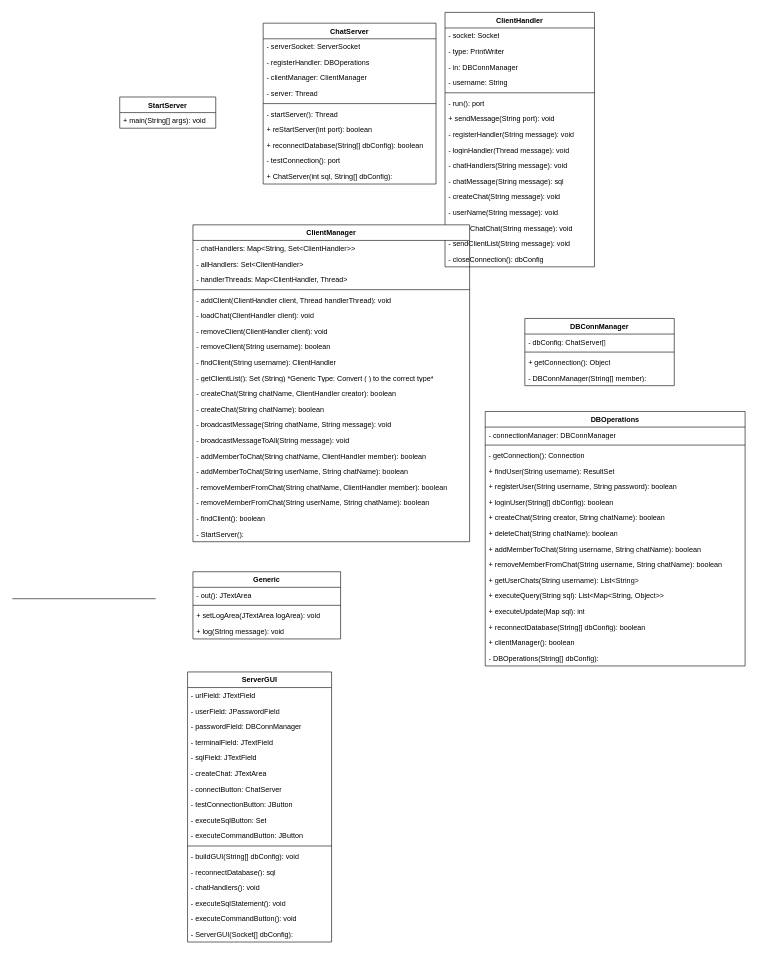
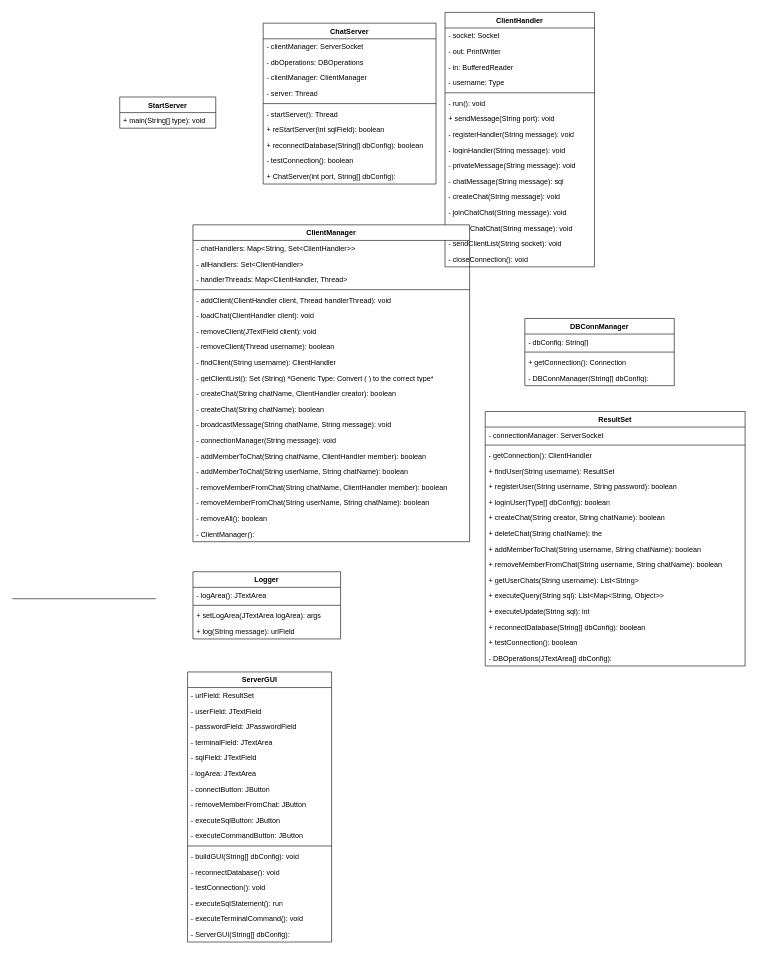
node "- serverSocket: ServerSocket": label "- serverSocket: ServerSocket" -> "- clientManager: ServerSocket"
node "- type: PrintWriter": label "- type: PrintWriter" -> "- out: PrintWriter"
node "- registerHandler: DBOperations": label "- registerHandler: DBOperations" -> "- dbOperations: DBOperations"
node "- in: DBConnManager": label "- in: DBConnManager" -> "- in: BufferedReader"
node "- username: String": label "- username: String" -> "- username: Type"
node "- run(): port": label "- run(): port" -> "- run(): void"
node "+ main(String[] args): void": label "+ main(String[] args): void" -> "+ main(String[] type): void"
node "+ reStartServer(int port): boolean": label "+ reStartServer(int port): boolean" -> "+ reStartServer(int sqlField): boolean"
node "- loginHandler(Thread message): void": label "- loginHandler(Thread message): void" -> "- loginHandler(String message): void"
node "- testConnection(): port": label "- testConnection(): port" -> "- testConnection(): boolean"
node "- chatHandlers(String message): void": label "- chatHandlers(String message): void" -> "- privateMessage(String message): void"
node "+ ChatServer(int sql, String[] dbConfig):": label "+ ChatServer(int sql, String[] dbConfig):" -> "+ ChatServer(int port, String[] dbConfig):"
node "- userName(String message): void": label "- userName(String message): void" -> "- joinChatChat(String message): void"
node "- sendClientList(String message): void": label "- sendClientList(String message): void" -> "- sendClientList(String socket): void"
node "- closeConnection(): dbConfig": label "- closeConnection(): dbConfig" -> "- closeConnection(): void"
node "- removeClient(ClientHandler client): void": label "- removeClient(ClientHandler client): void" -> "- removeClient(JTextField client): void"
node "- dbConfig: ChatServer[]": label "- dbConfig: ChatServer[]" -> "- dbConfig: String[]"
node "- removeClient(String username): boolean": label "- removeClient(String username): boolean" -> "- removeClient(Thread username): boolean"
node "+ getConnection(): Object": label "+ getConnection(): Object" -> "+ getConnection(): Connection"
node "- DBConnManager(String[] member):": label "- DBConnManager(String[] member):" -> "- DBConnManager(String[] dbConfig):"
node "DBOperations": label "DBOperations" -> "ResultSet"
node "- connectionManager: DBConnManager": label "- connectionManager: DBConnManager" -> "- connectionManager: ServerSocket"
node "- broadcastMessageToAll(String message): void": label "- broadcastMessageToAll(String message): void" -> "- connectionManager(String message): void"
node "- getConnection(): Connection": label "- getConnection(): Connection" -> "- getConnection(): ClientHandler"
node "+ loginUser(String[] dbConfig): boolean": label "+ loginUser(String[] dbConfig): boolean" -> "+ loginUser(Type[] dbConfig): boolean"
node "- findClient(): boolean": label "- findClient(): boolean" -> "- removeAll(): boolean"
node "- StartServer():": label "- StartServer():" -> "- ClientManager():"
node "+ deleteChat(String chatName): boolean": label "+ deleteChat(String chatName): boolean" -> "+ deleteChat(String chatName): the"
node "Generic": label "Generic" -> "Logger"
node "- out(): JTextArea": label "- out(): JTextArea" -> "- logArea(): JTextArea"
node "+ executeUpdate(Map sql): int": label "+ executeUpdate(Map sql): int" -> "+ executeUpdate(String sql): int"
node "+ setLogArea(JTextArea logArea): void": label "+ setLogArea(JTextArea logArea): void" -> "+ setLogArea(JTextArea logArea): args"
node "+ log(String message): void": label "+ log(String message): void" -> "+ log(String message): urlField"
node "+ clientManager(): boolean": label "+ clientManager(): boolean" -> "+ testConnection(): boolean"
node "- DBOperations(String[] dbConfig):": label "- DBOperations(String[] dbConfig):" -> "- DBOperations(JTextArea[] dbConfig):"
node "- urlField: JTextField": label "- urlField: JTextField" -> "- urlField: ResultSet"
node "- userField: JPasswordField": label "- userField: JPasswordField" -> "- userField: JTextField"
node "- passwordField: DBConnManager": label "- passwordField: DBConnManager" -> "- passwordField: JPasswordField"
node "- terminalField: JTextField": label "- terminalField: JTextField" -> "- terminalField: JTextArea"
node "- createChat: JTextArea": label "- createChat: JTextArea" -> "- logArea: JTextArea"
node "- connectButton: ChatServer": label "- connectButton: ChatServer" -> "- connectButton: JButton"
node "- testConnectionButton: JButton": label "- testConnectionButton: JButton" -> "- removeMemberFromChat: JButton"
node "- executeSqlButton: Set": label "- executeSqlButton: Set" -> "- executeSqlButton: JButton"
node "- reconnectDatabase(): sql": label "- reconnectDatabase(): sql" -> "- reconnectDatabase(): void"
node "- chatHandlers(): void": label "- chatHandlers(): void" -> "- testConnection(): void"
node "- executeSqlStatement(): void": label "- executeSqlStatement(): void" -> "- executeSqlStatement(): run"
node "- executeCommandButton(): void": label "- executeCommandButton(): void" -> "- executeTerminalCommand(): void"
node "- ServerGUI(Socket[] dbConfig):": label "- ServerGUI(Socket[] dbConfig):" -> "- ServerGUI(String[] dbConfig):"
